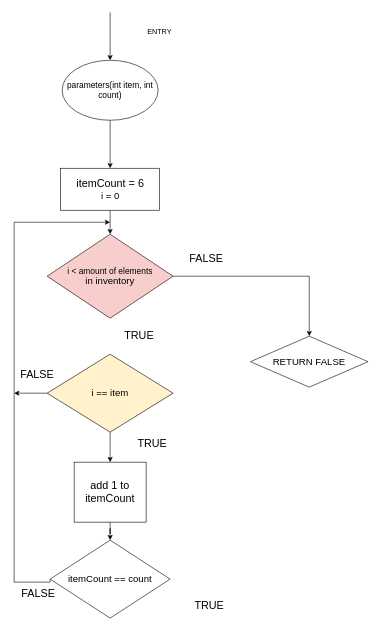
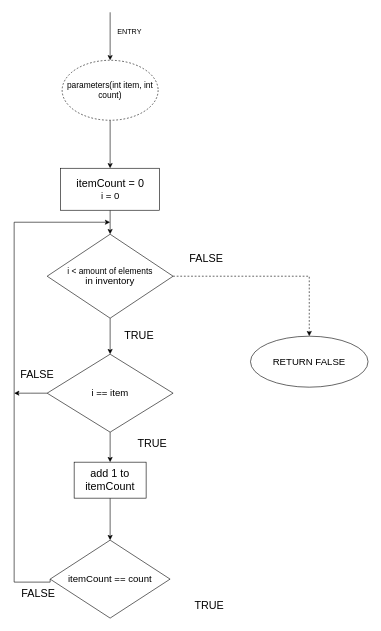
node "ENTRY": moved (159, 32) -> (129, 32)
node "parameters(int item, int count)": style solid -> dashed
node "itemCount = 6 i = 0": label "itemCount = 6 i = 0" -> "itemCount = 0 i = 0"
node "i < amount of elements in inventory": fillcolor #f8cecc -> #ffffff
edge "i < amount of elements in inventory" -> "RETURN FALSE": style solid -> dashed
edge "i < amount of elements in inventory" -> "i == item": added
node "RETURN FALSE": shape diamond -> ellipse
node "i == item": fillcolor #fff2cc -> #ffffff
node "add 1 to itemCount": size 72x60 -> 72x36
